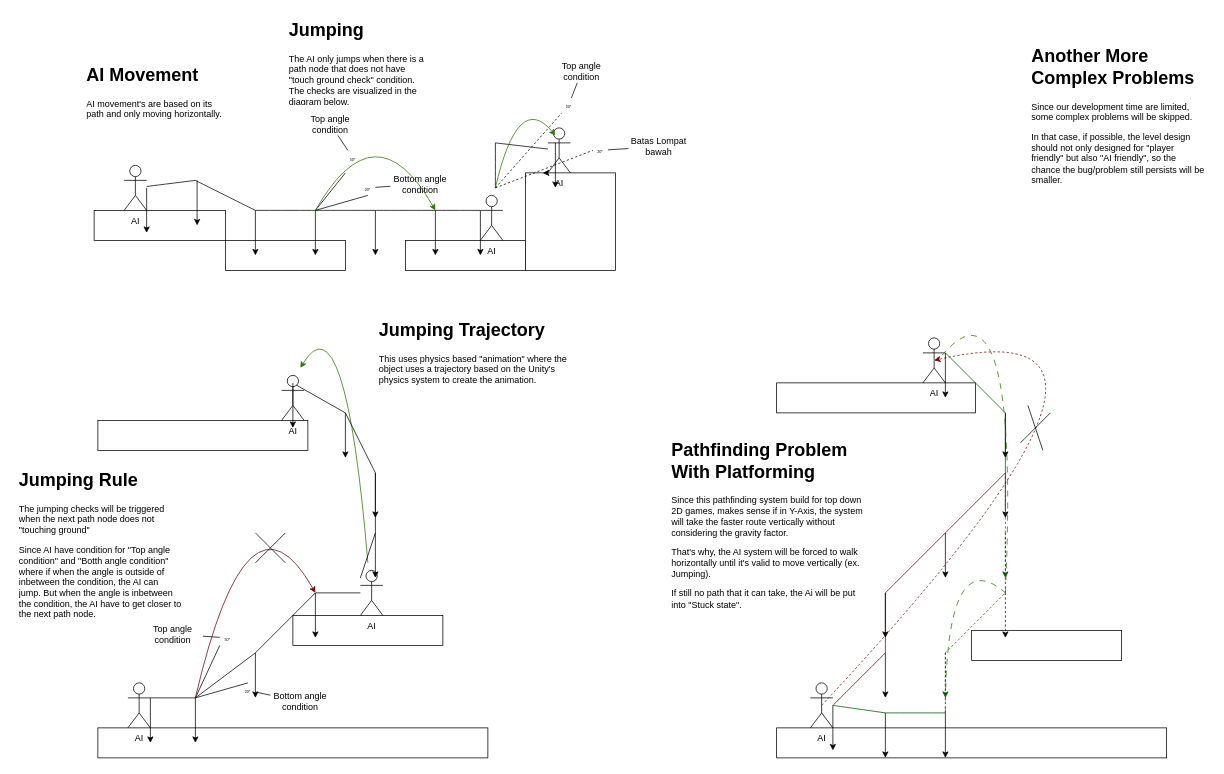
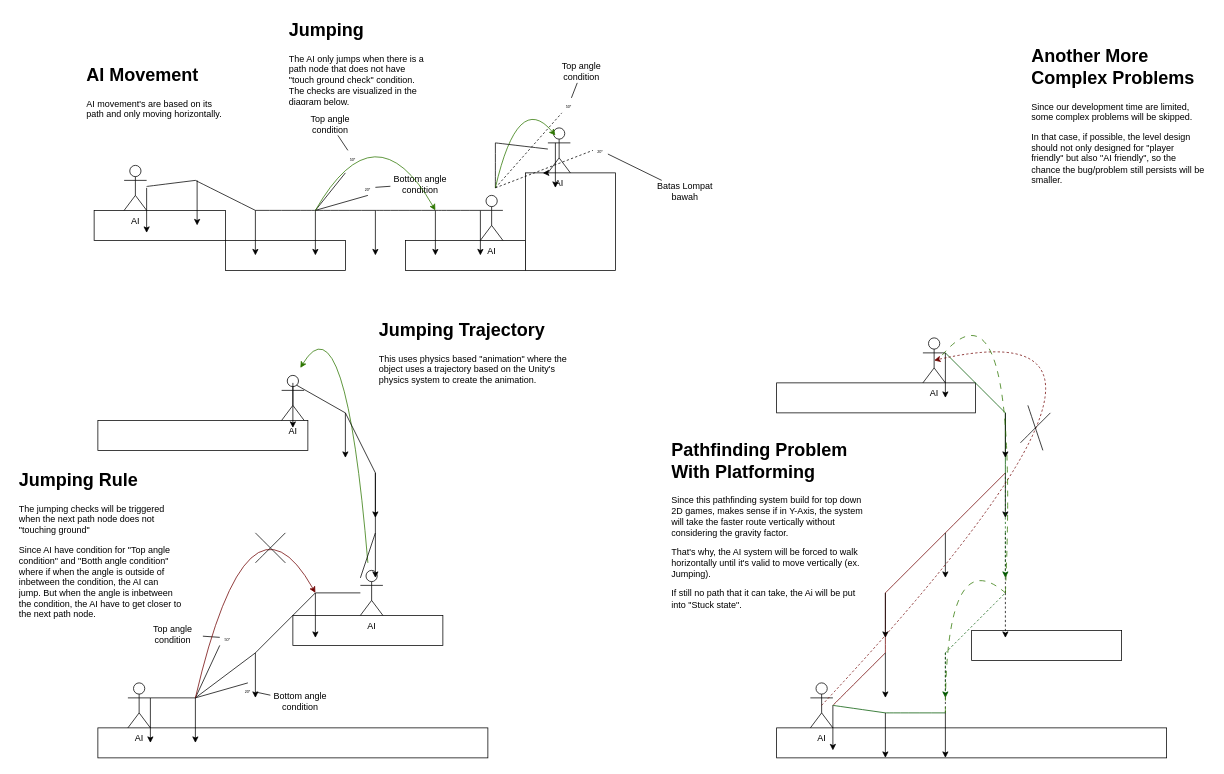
node "Batas Lompat bawah": moved (659, 147) -> (685, 192)
